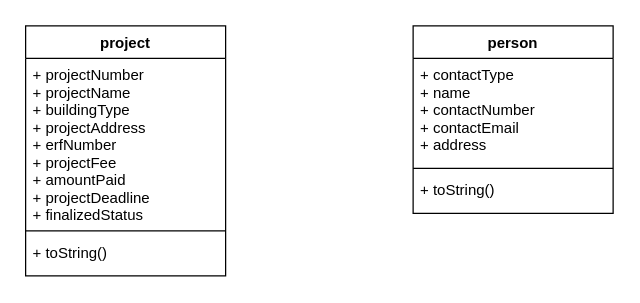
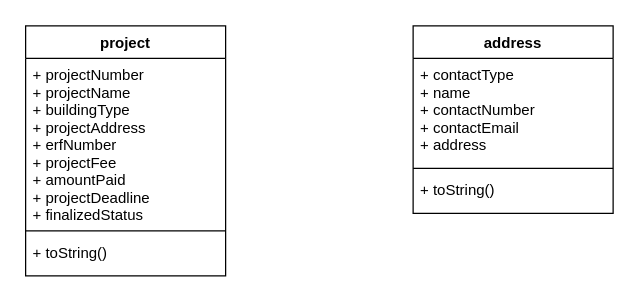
node "person": label "person" -> "address"
